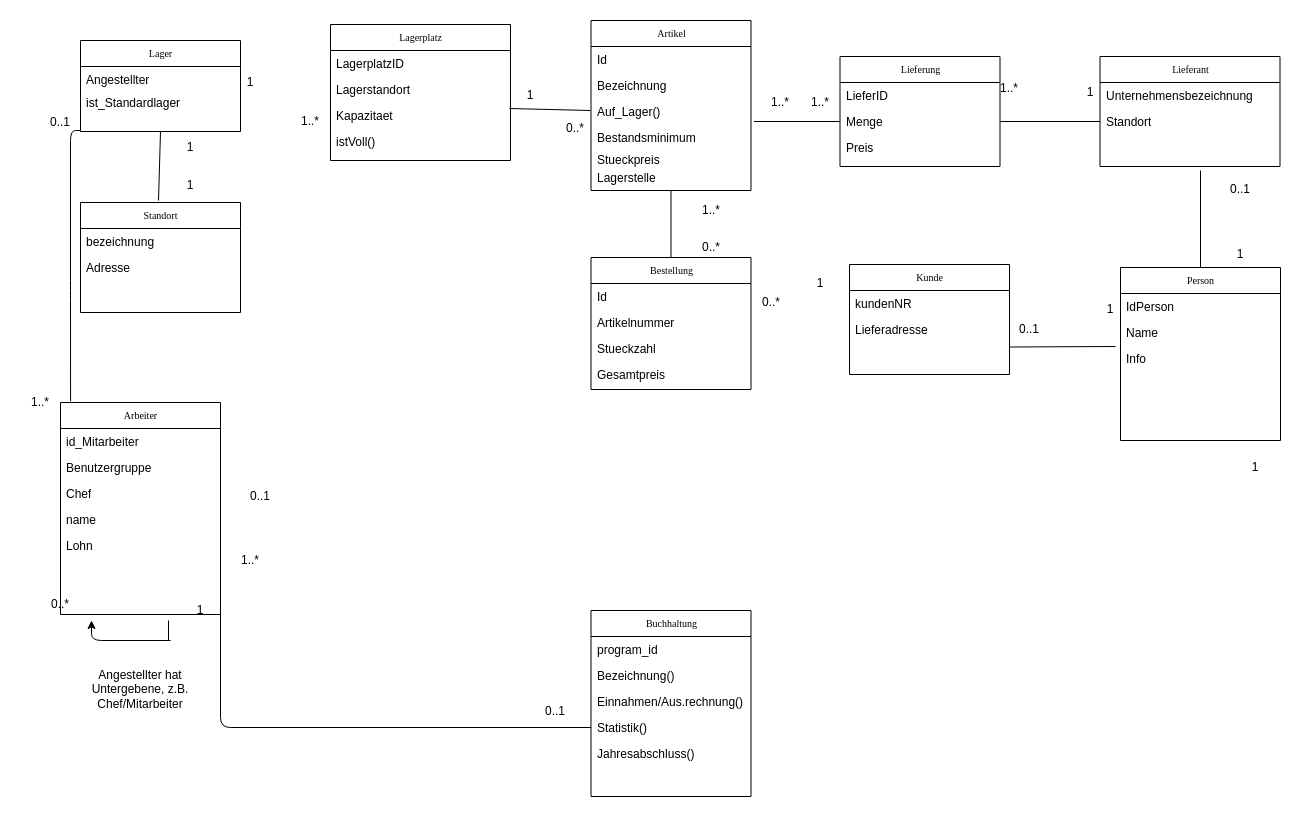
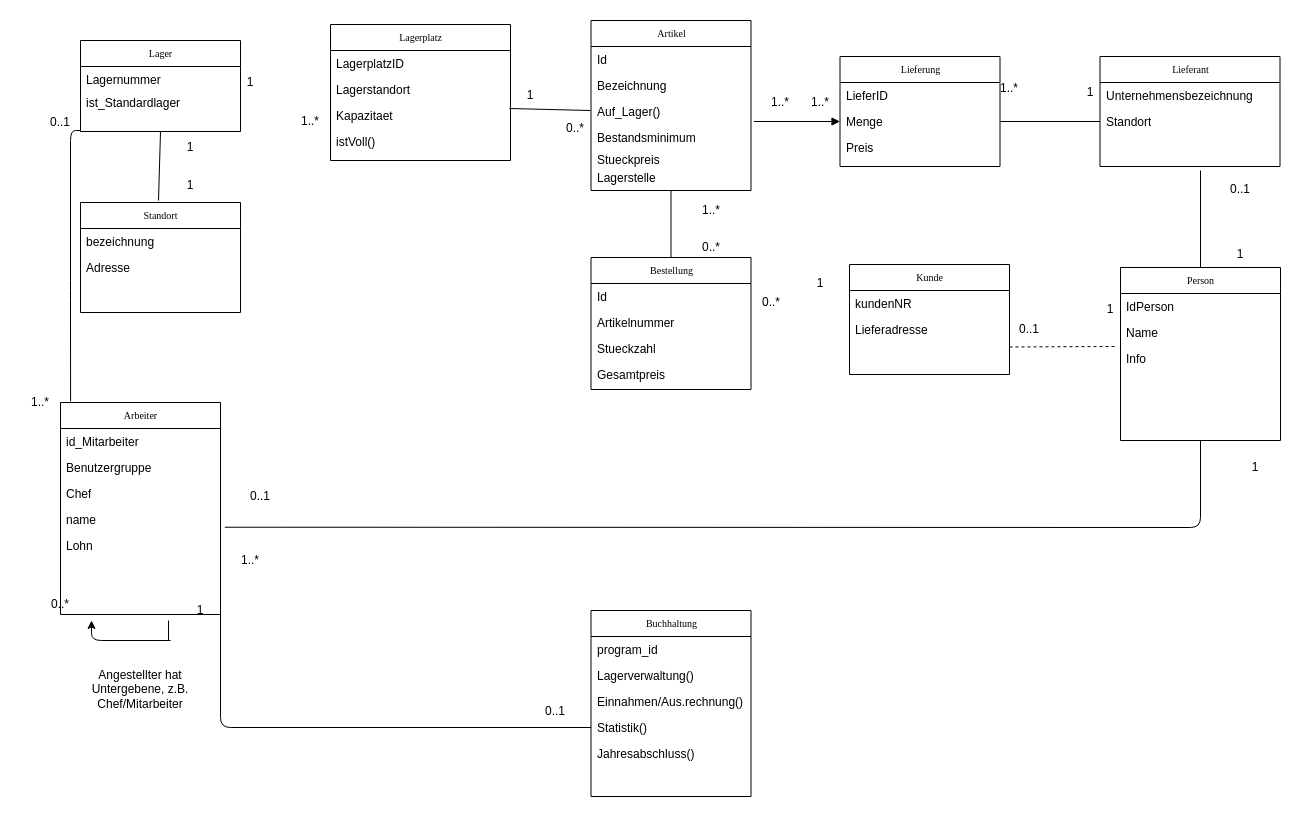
node "Angestellter": label "Angestellter" -> "Lagernummer"
edge "Menge" -- "Bestandsminimum": arrowhead none -> block
edge "Kunde" -- "Info": style solid -> dashed
edge "Person" -- "Lohn": added
node "Bezeichnung()": label "Bezeichnung()" -> "Lagerverwaltung()"
